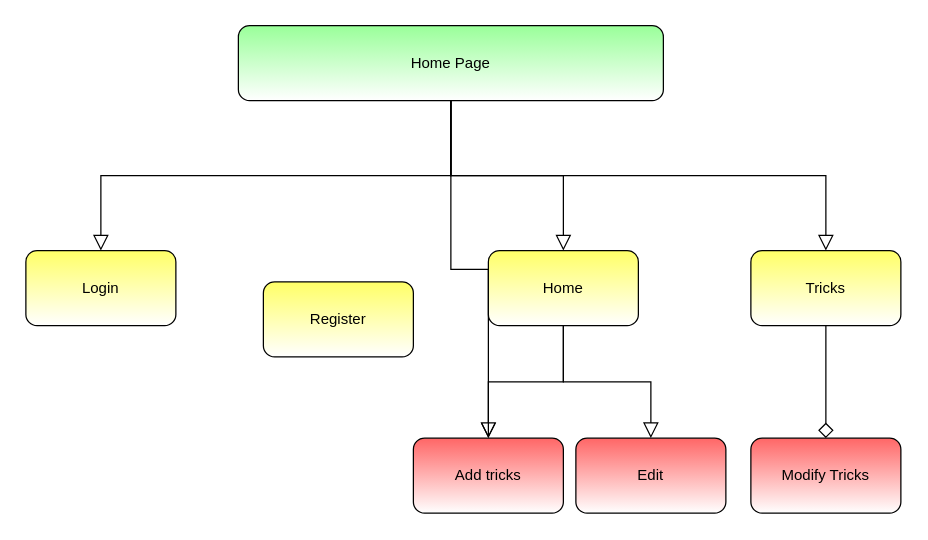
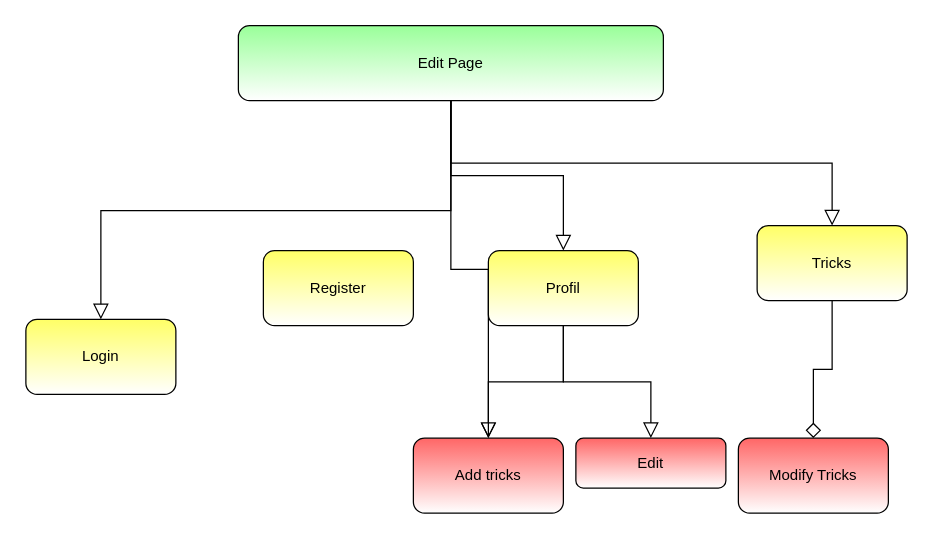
node "Home Page": label "Home Page" -> "Edit Page"
node "Login": moved (101, 288) -> (101, 357)
node "Home": label "Home" -> "Profil"
node "Tricks": moved (826, 288) -> (832, 263)
node "Register": moved (338, 319) -> (338, 288)
node "Edit": size 150x75 -> 150x50
node "Modify Tricks": moved (826, 476) -> (813, 476)
